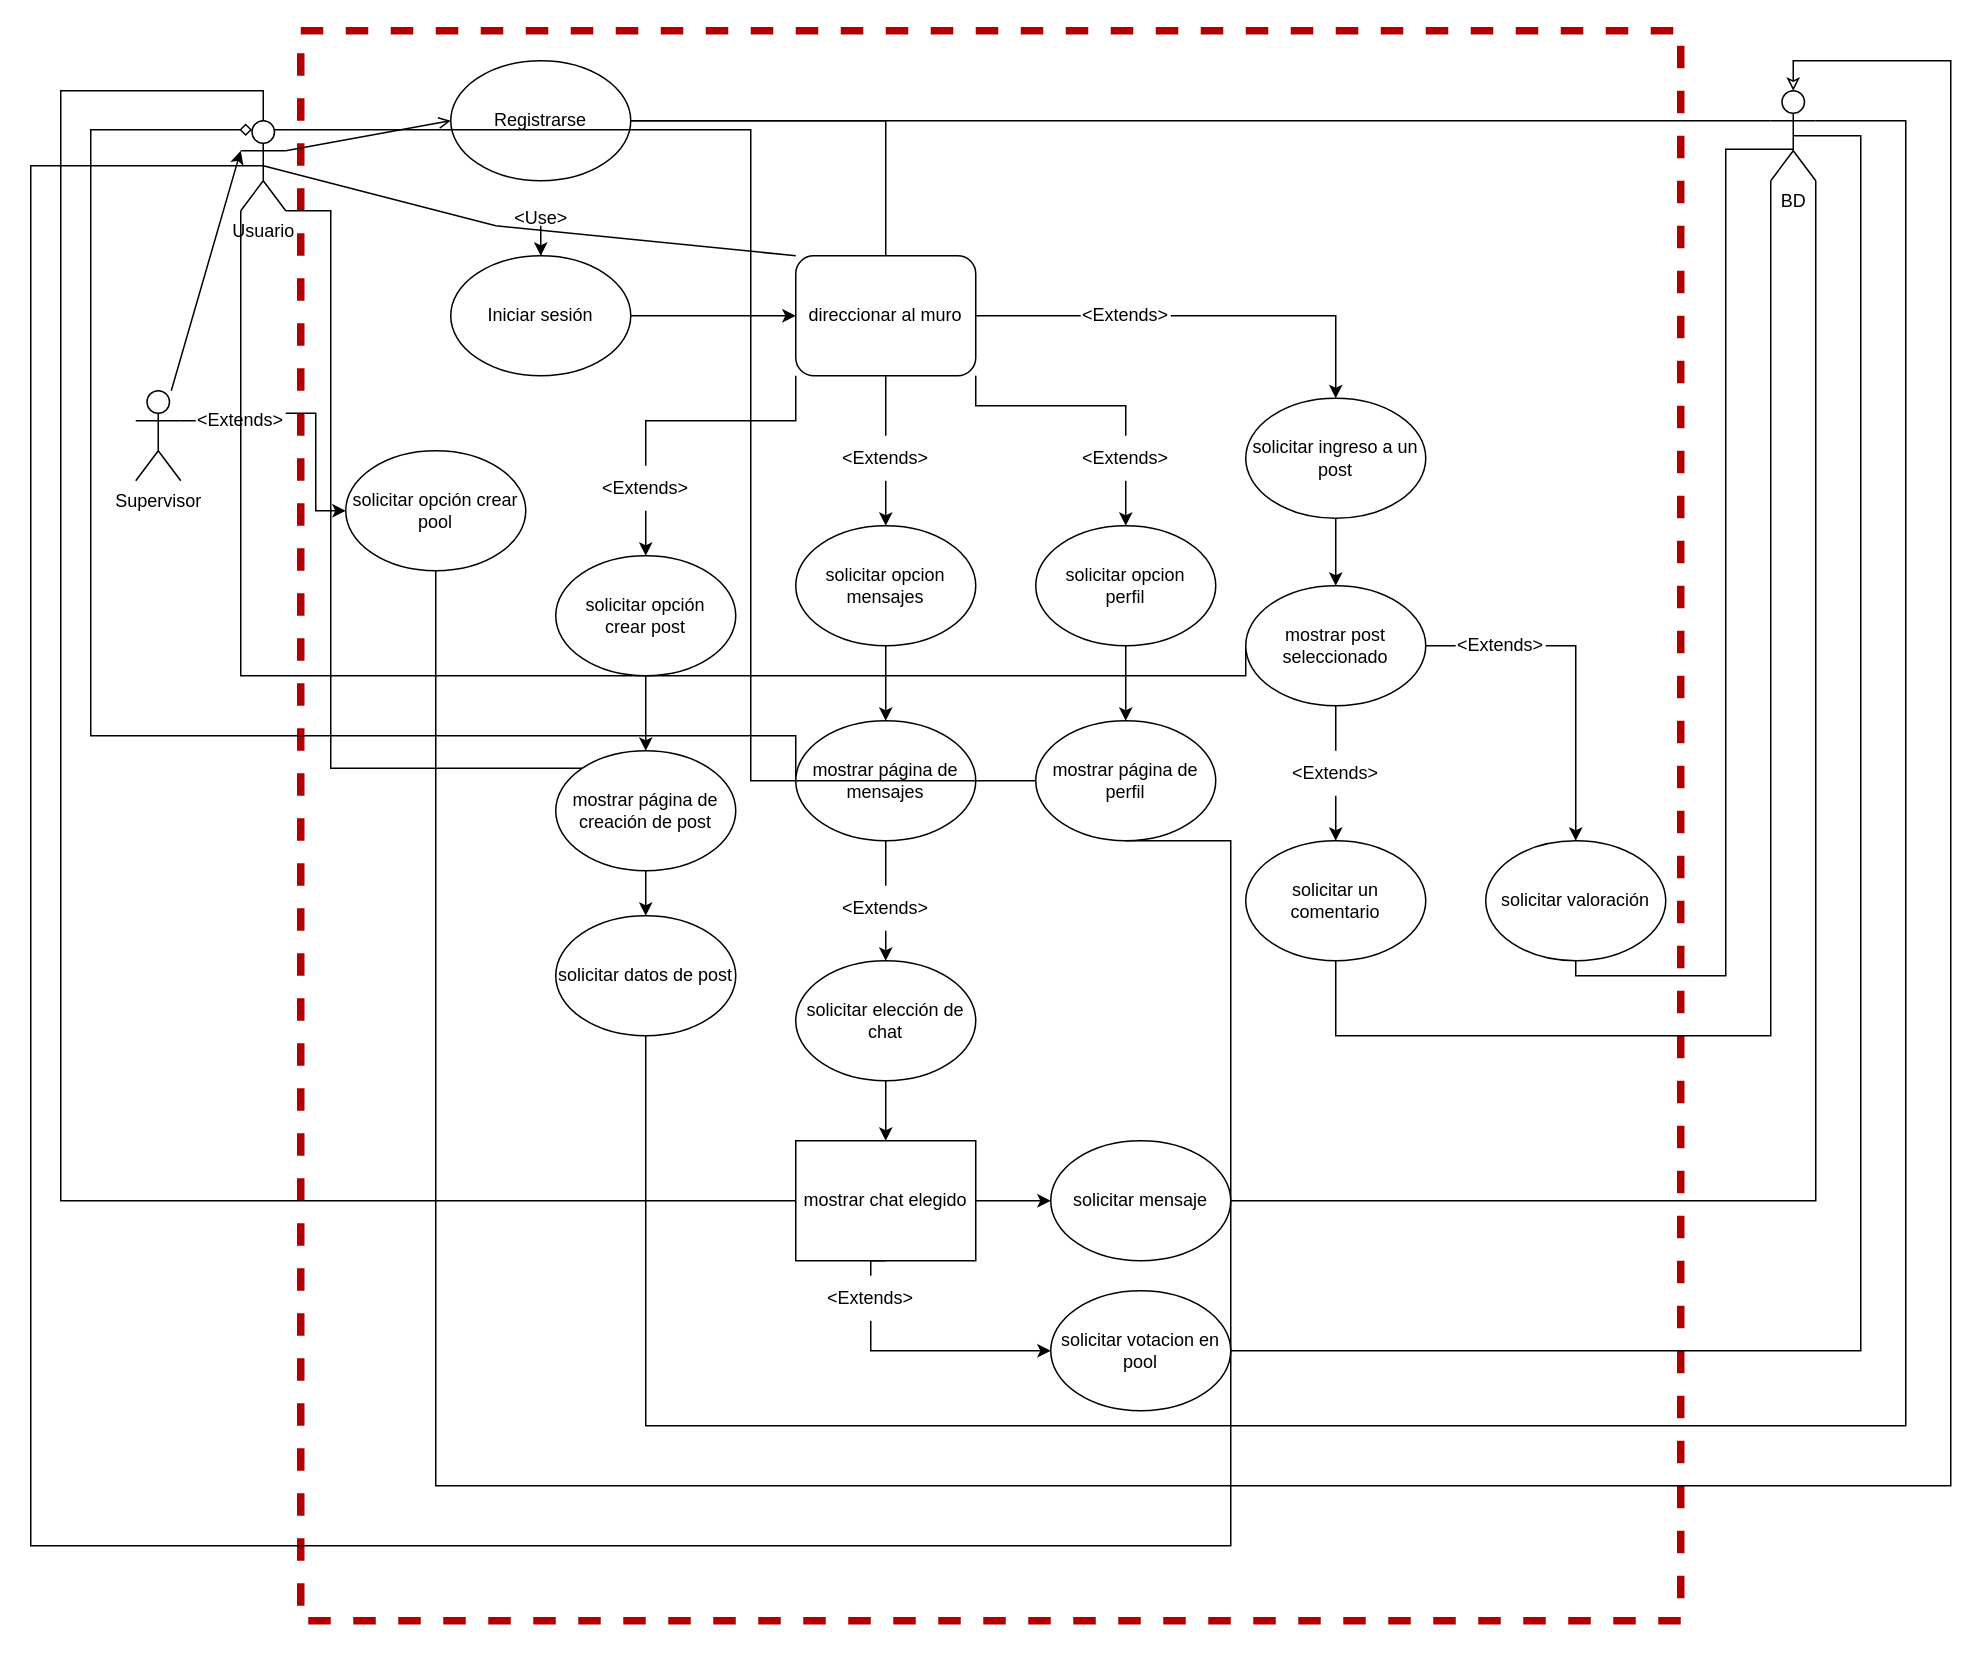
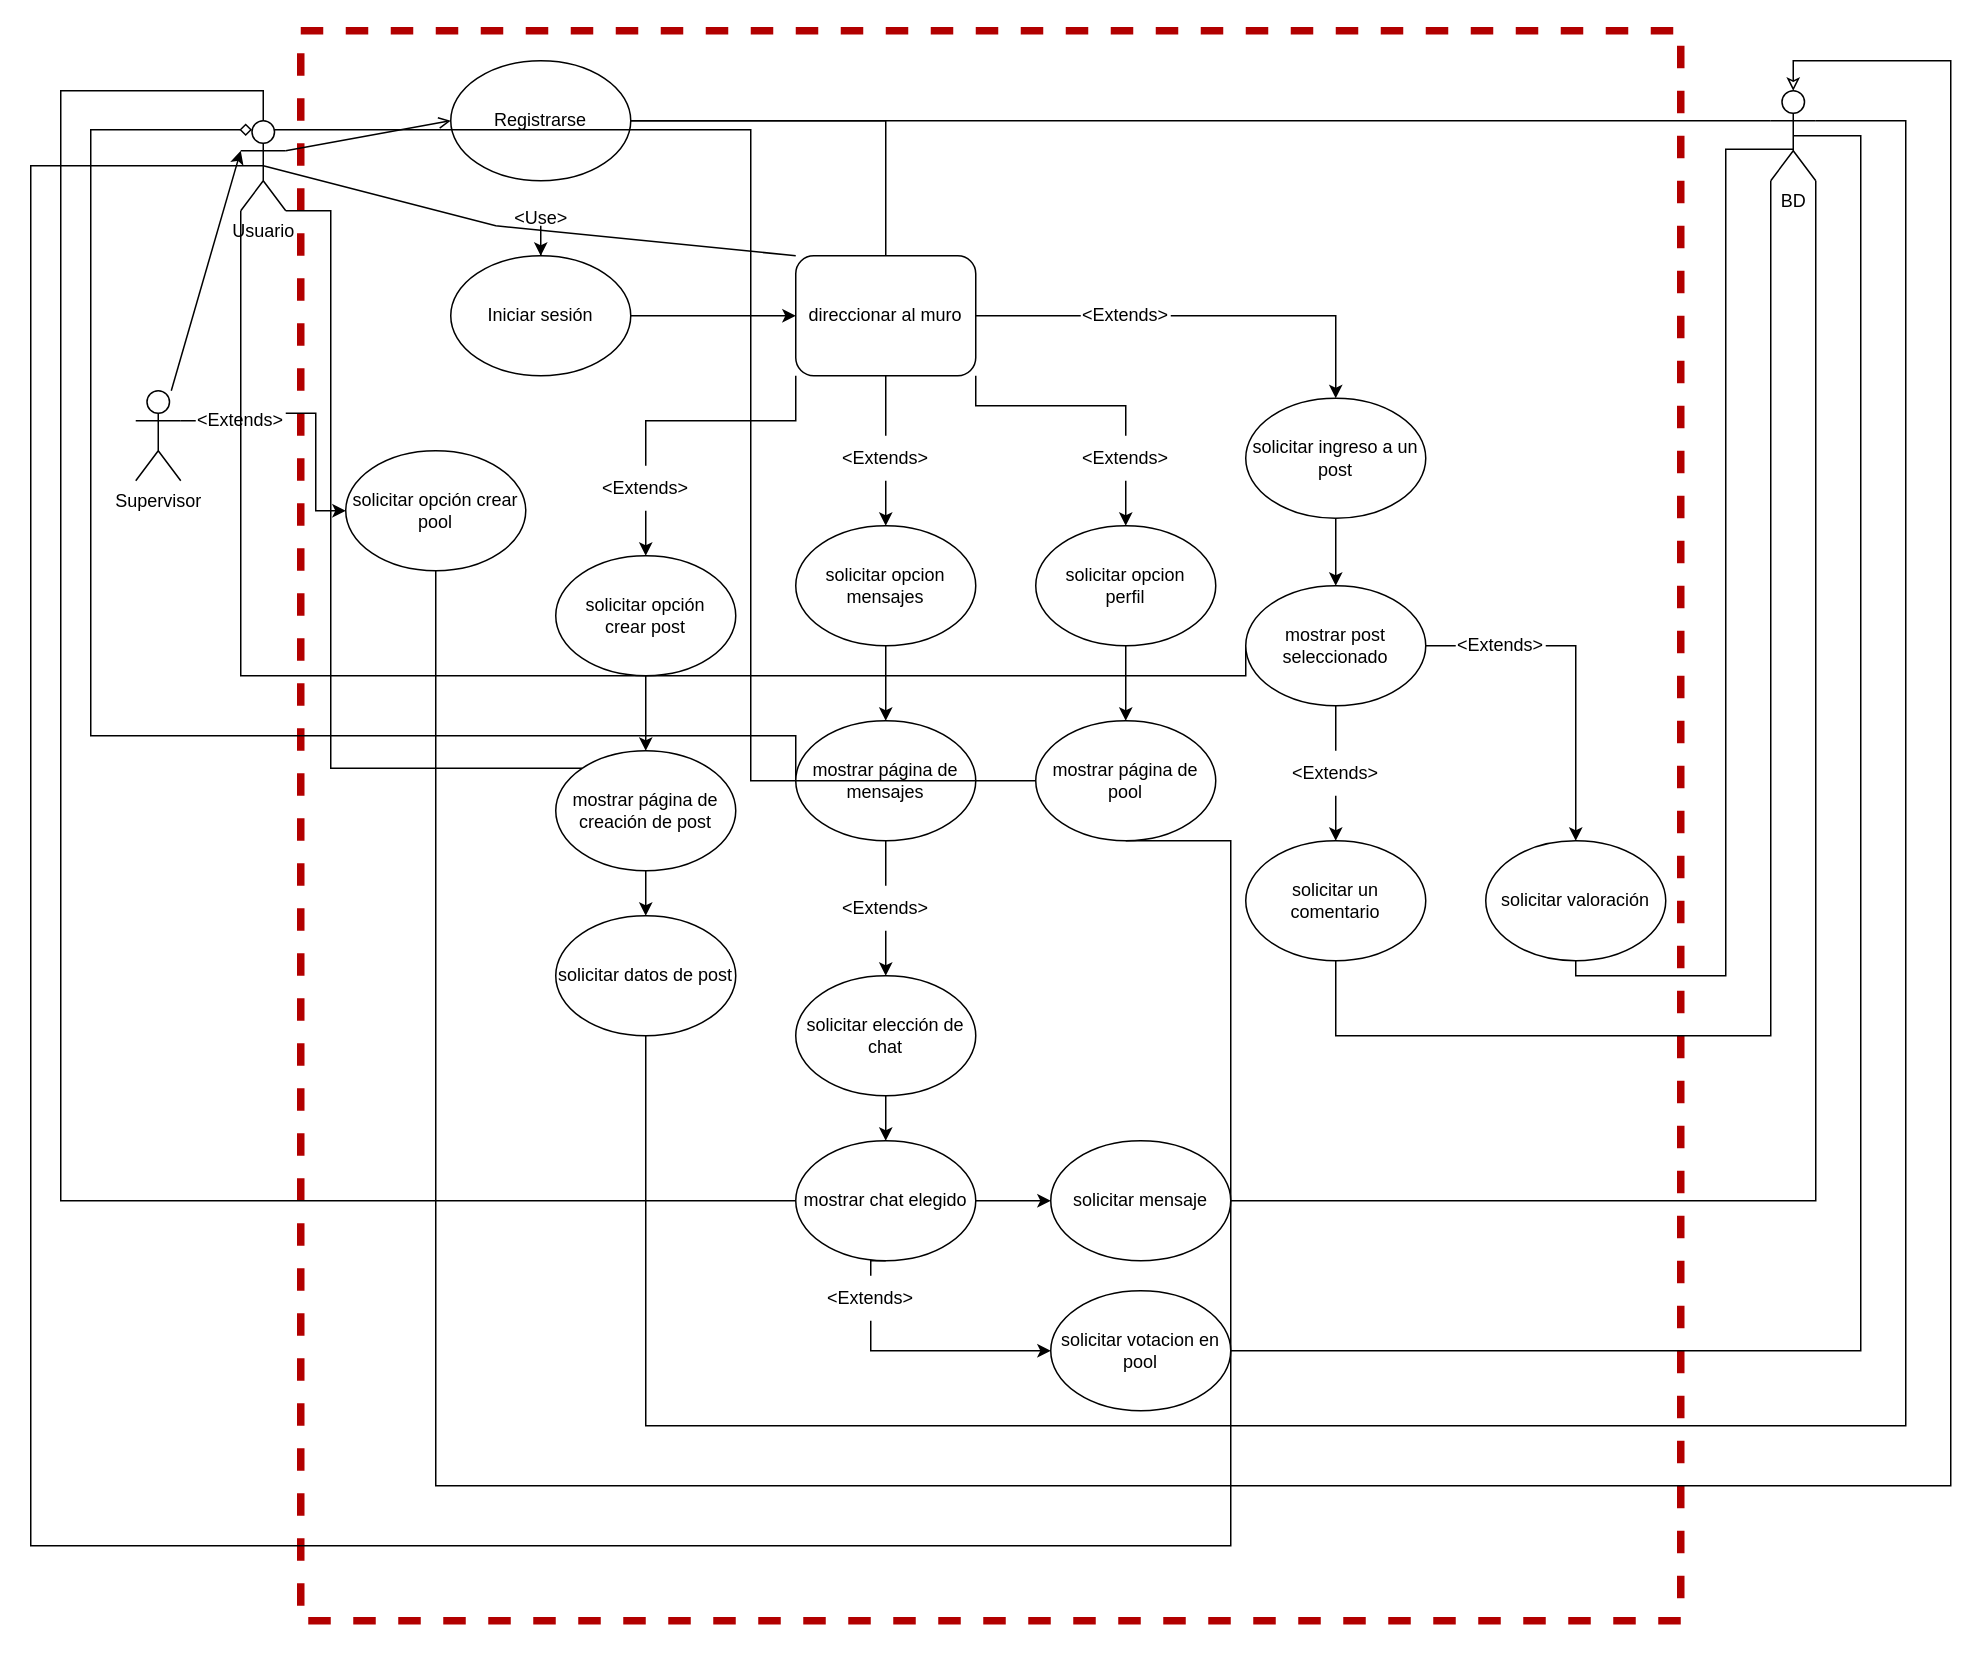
node "mostrar página de perfil": label "mostrar página de perfil" -> "mostrar página de pool"
node "solicitar elección de chat": moved (886, 1021) -> (886, 1036)
node "mostrar chat elegido": shape rectangle -> ellipse
